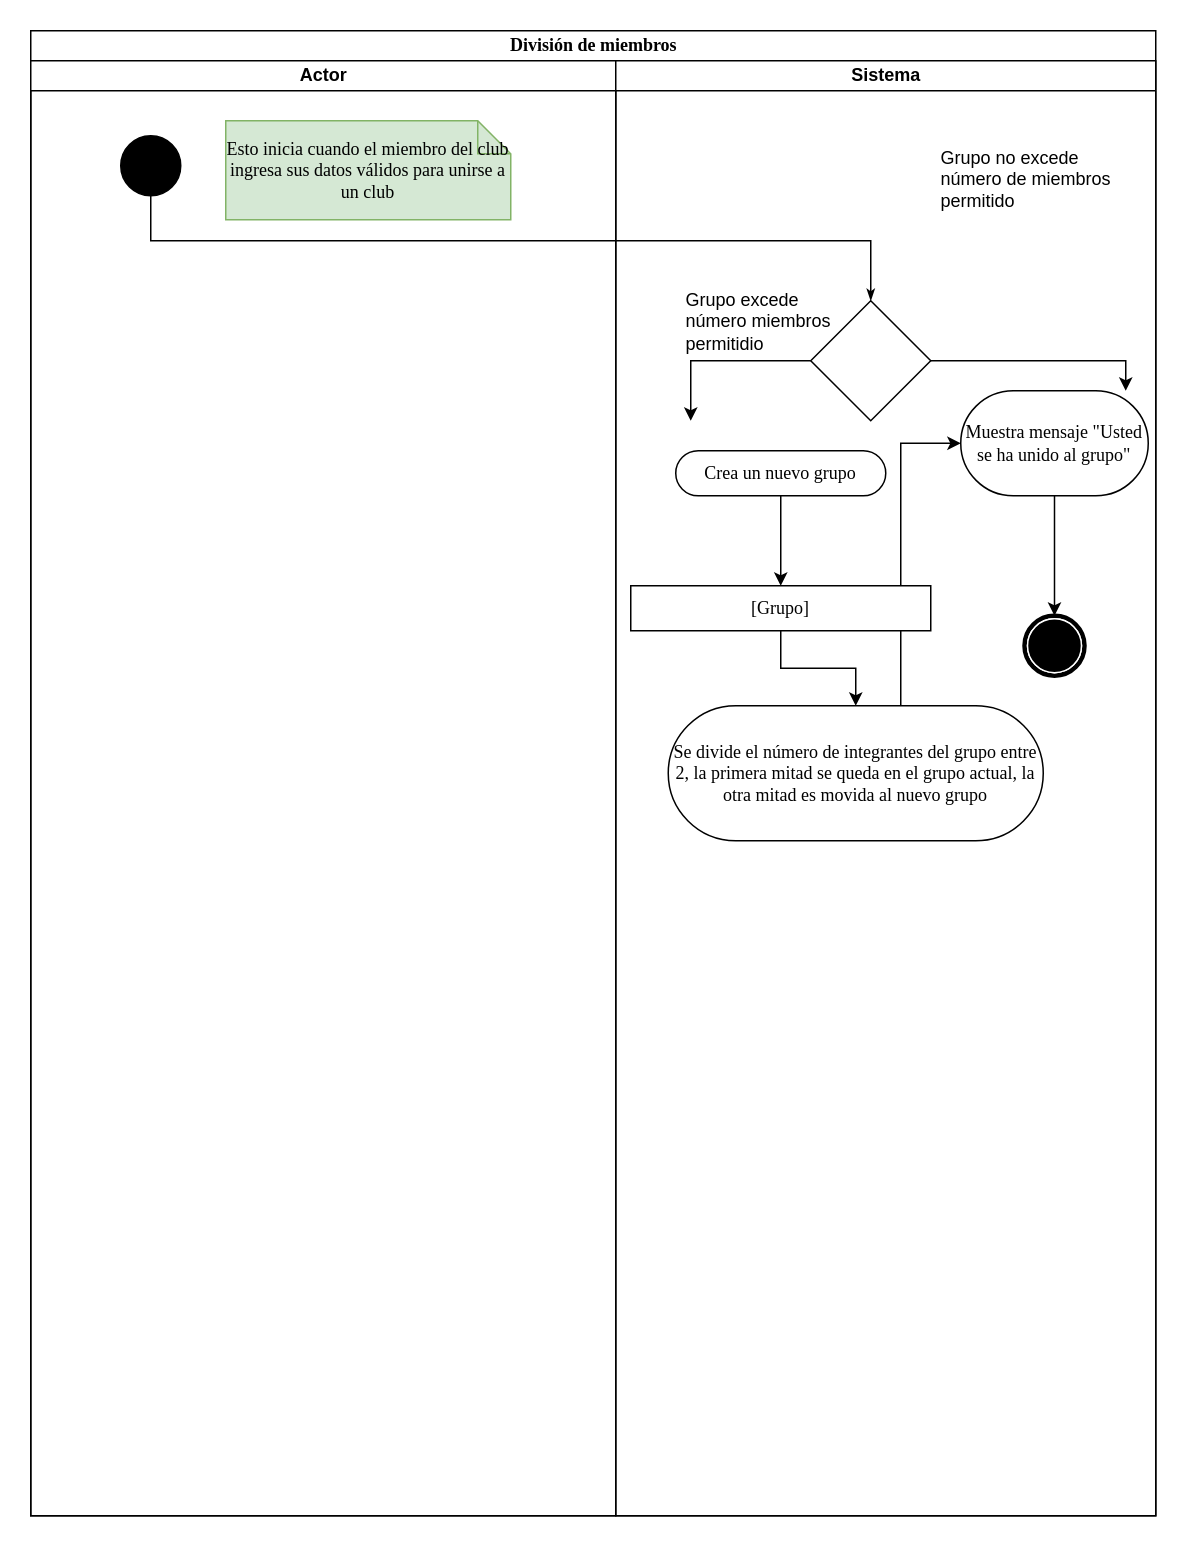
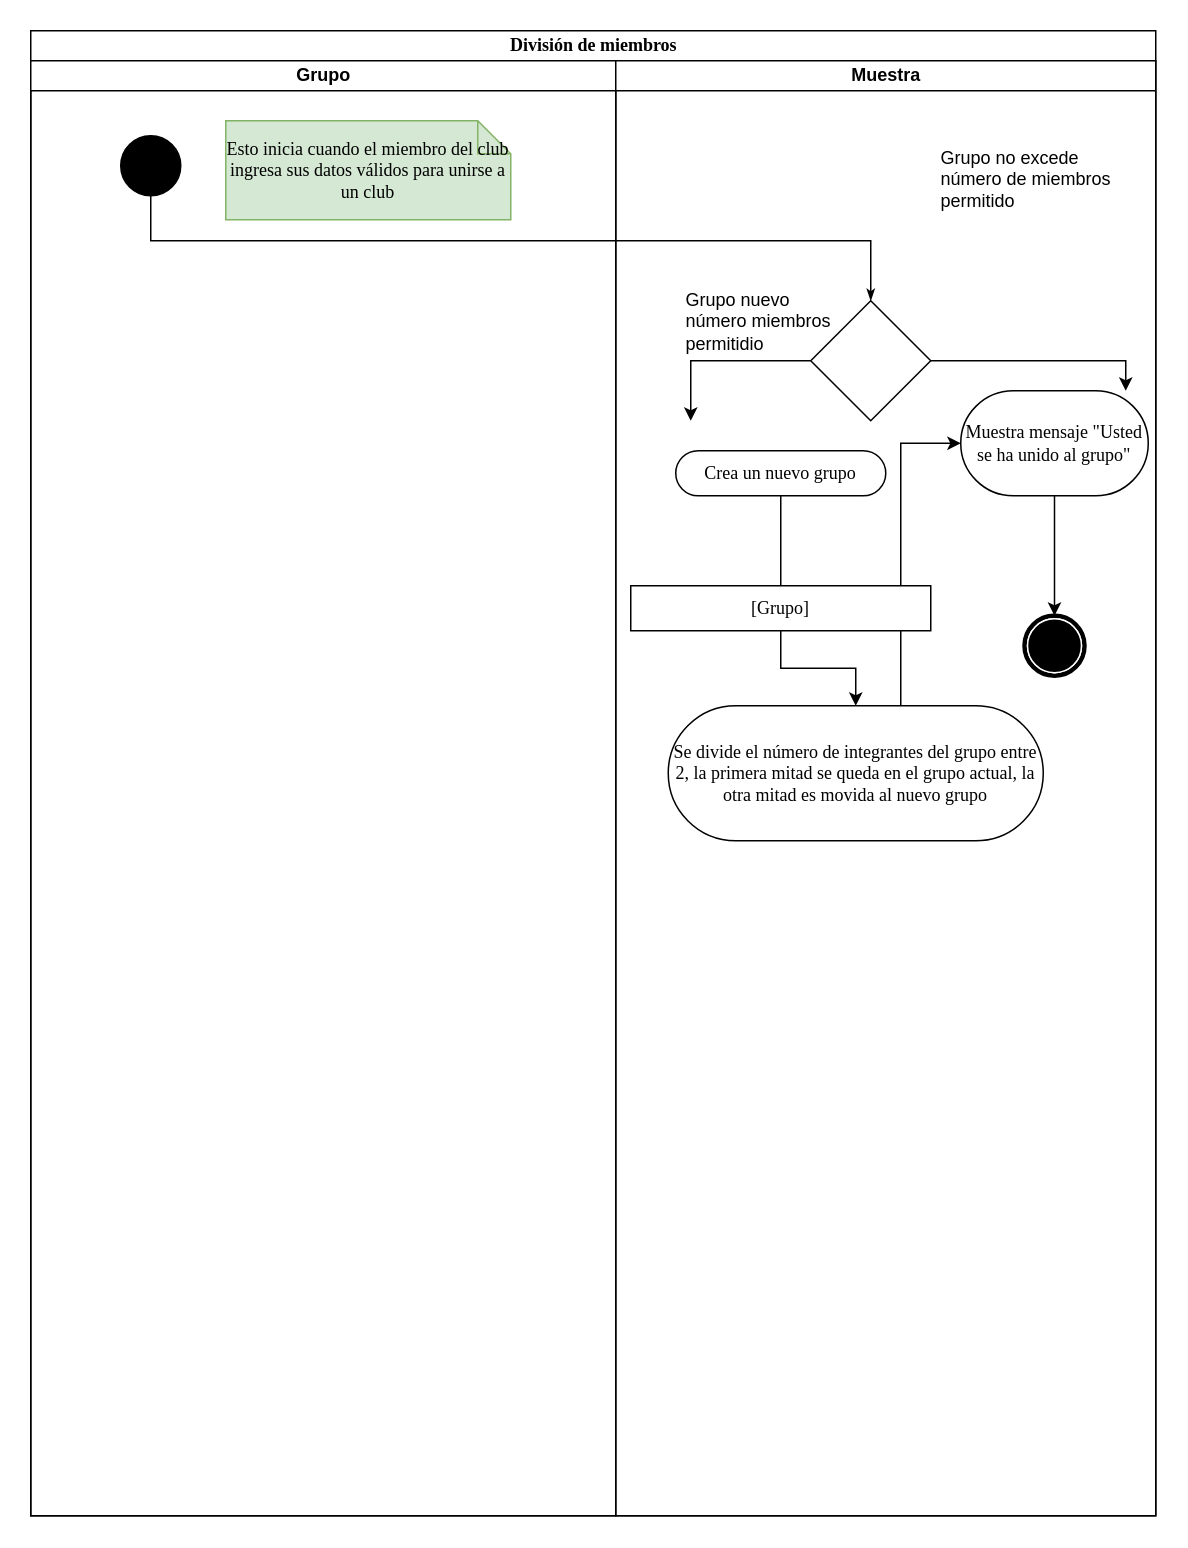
node "Actor": label "Actor" -> "Grupo"
node "Sistema": label "Sistema" -> "Muestra"
node "Grupo excede número miembros permitidio": label "Grupo excede número miembros permitidio" -> "Grupo nuevo número miembros permitidio"
edge "Crea un nuevo grupo" -> "[Grupo]": arrowhead classic -> none
